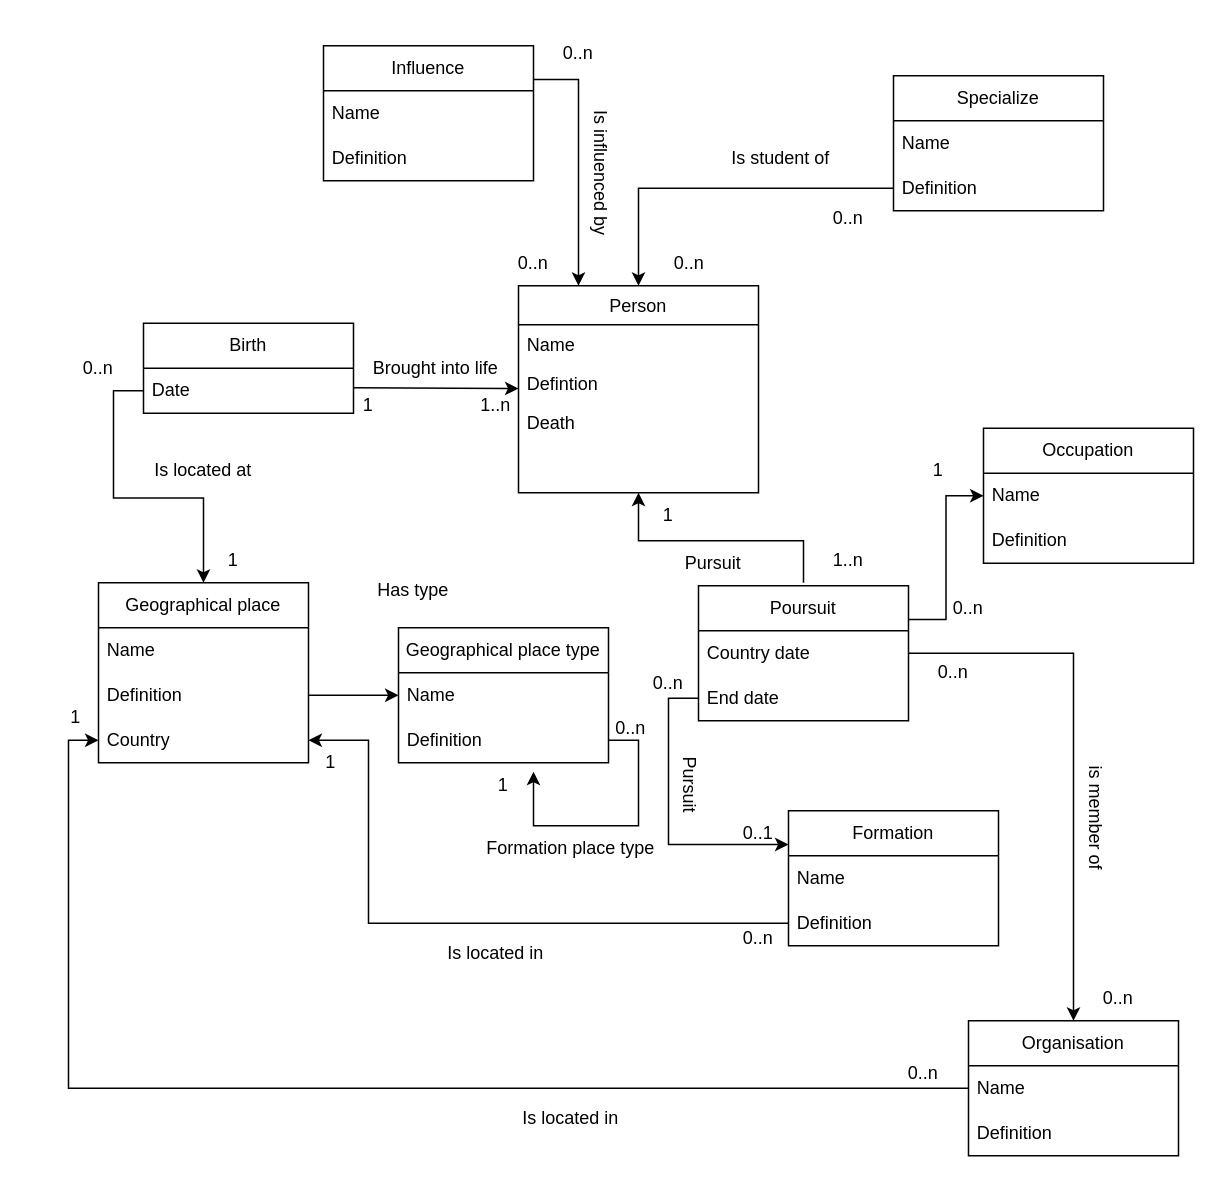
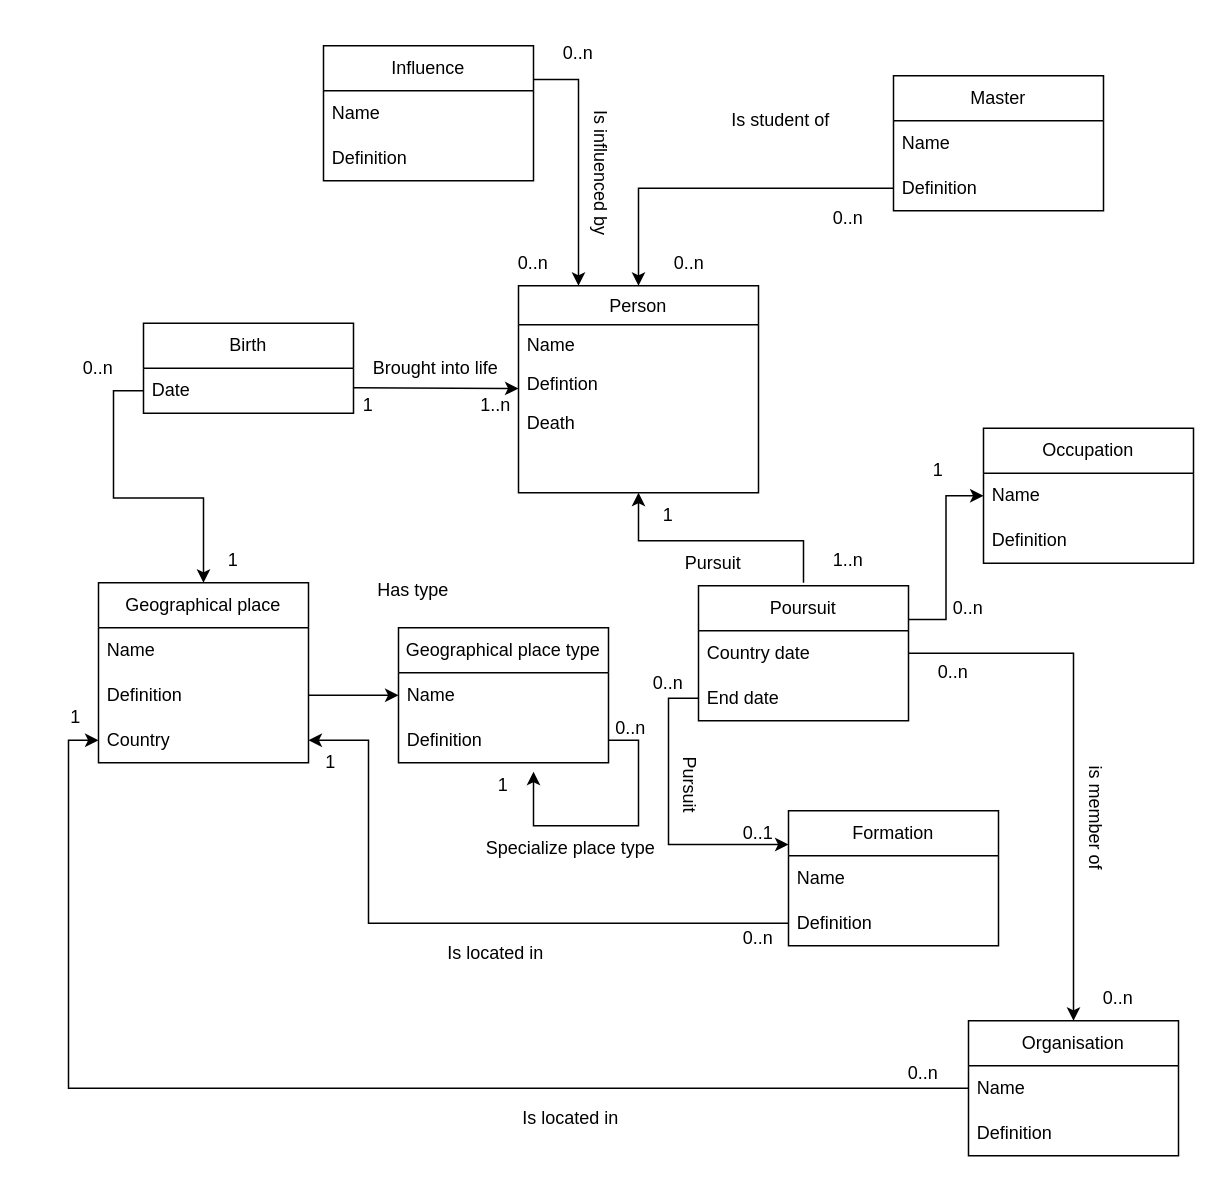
node "Specialize": label "Specialize" -> "Master"
node "Is student of": moved (781, 158) -> (781, 121)
node "Is located at": removed
node "Formation place type": label "Formation place type" -> "Specialize place type"
